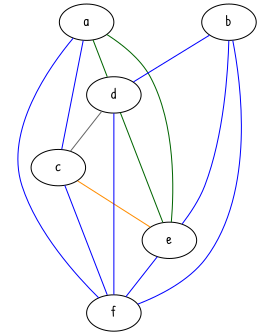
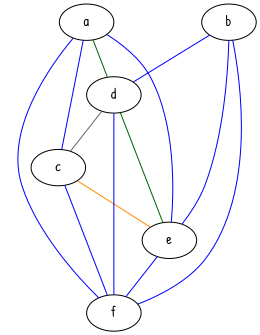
edge "a" -- "e": color darkgreen -> blue
